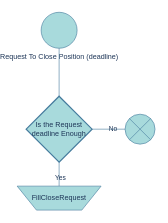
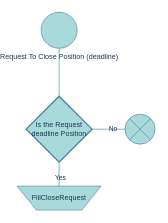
node "Is the Request deadline Enough": label "Is the Request deadline Enough" -> "Is the Request deadline Position"
